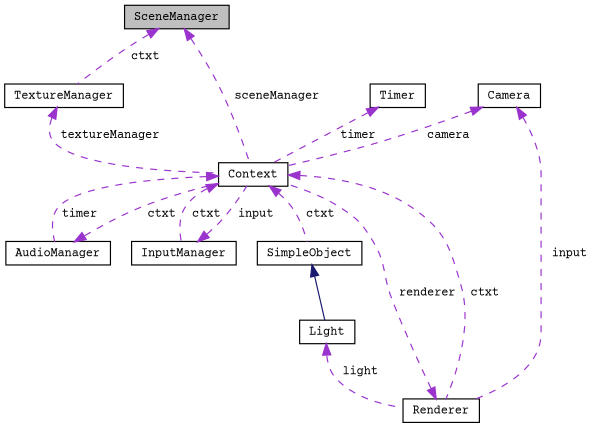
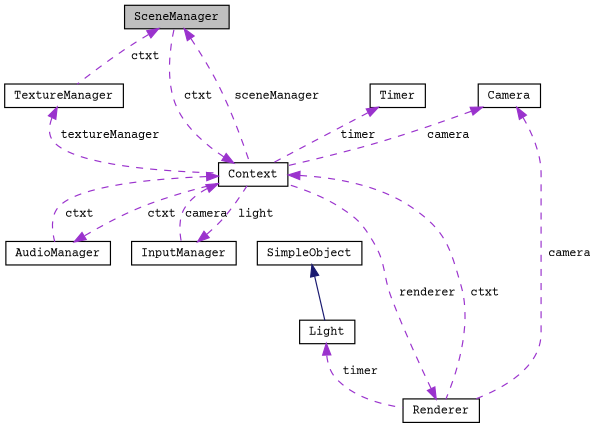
edge "AudioManager" -> "Context": label " timer" -> " ctxt"
edge "InputManager" -> "Context": label " ctxt" -> " camera"
edge "Context" -> "InputManager": label " input" -> " light"
edge "SimpleObject" -> "Context": now "SceneManager" -> "Context"
edge "Renderer" -> "Camera": label " input" -> " camera"
edge "Renderer" -> "Light": label " light" -> " timer"
